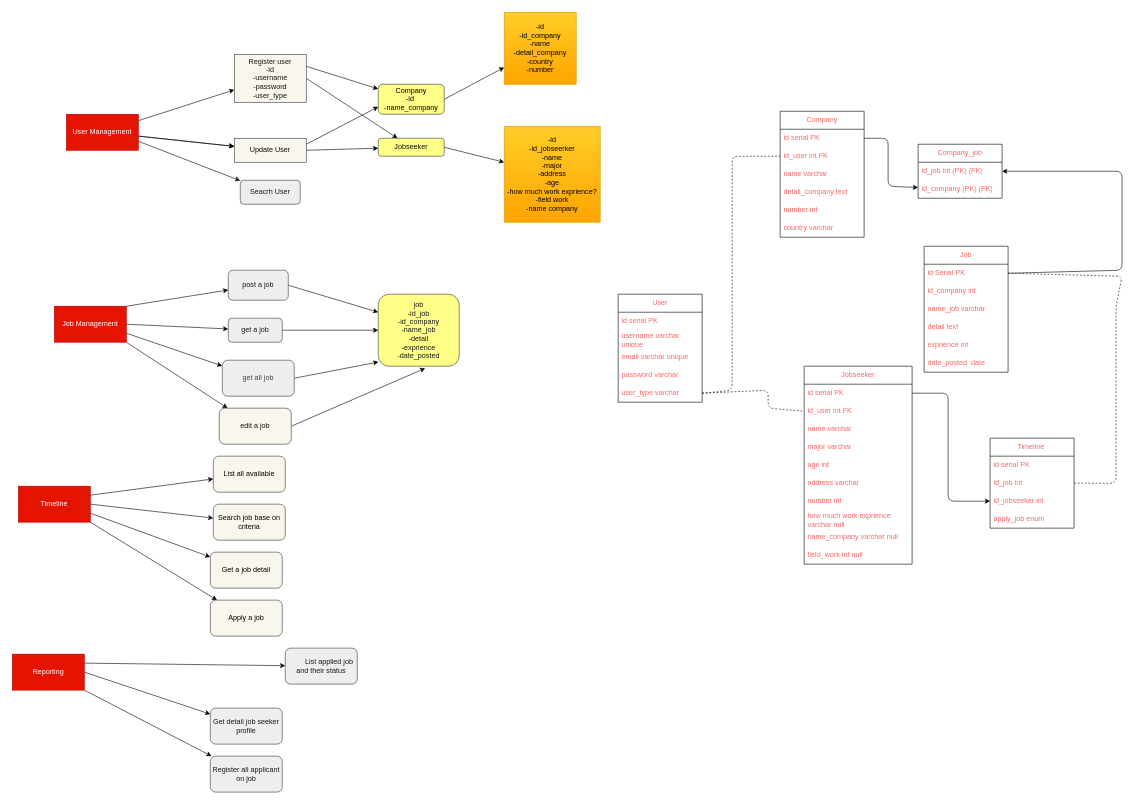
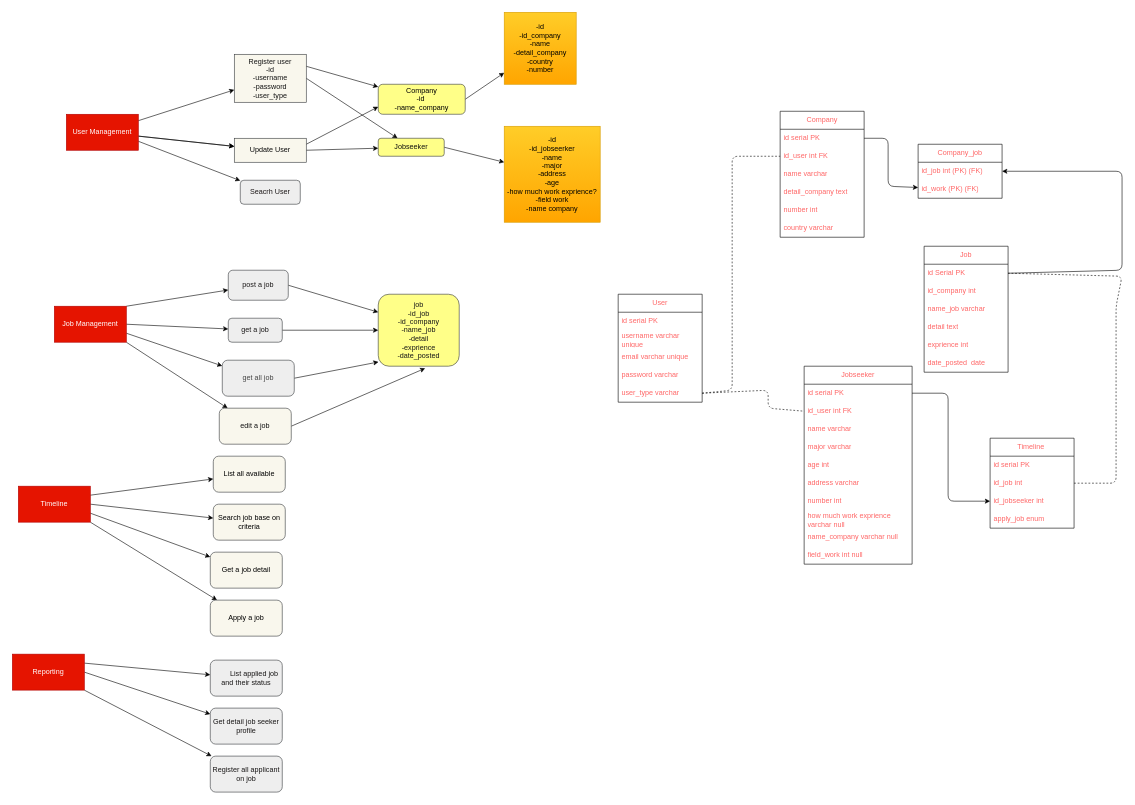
node "Company -id -name_company": size 66x30 -> 87x30
node "id_company (PK) (FK)": label "id_company (PK) (FK)" -> "id_work (PK) (FK)"
node "List applied job and their status": moved (321, 666) -> (246, 678)
